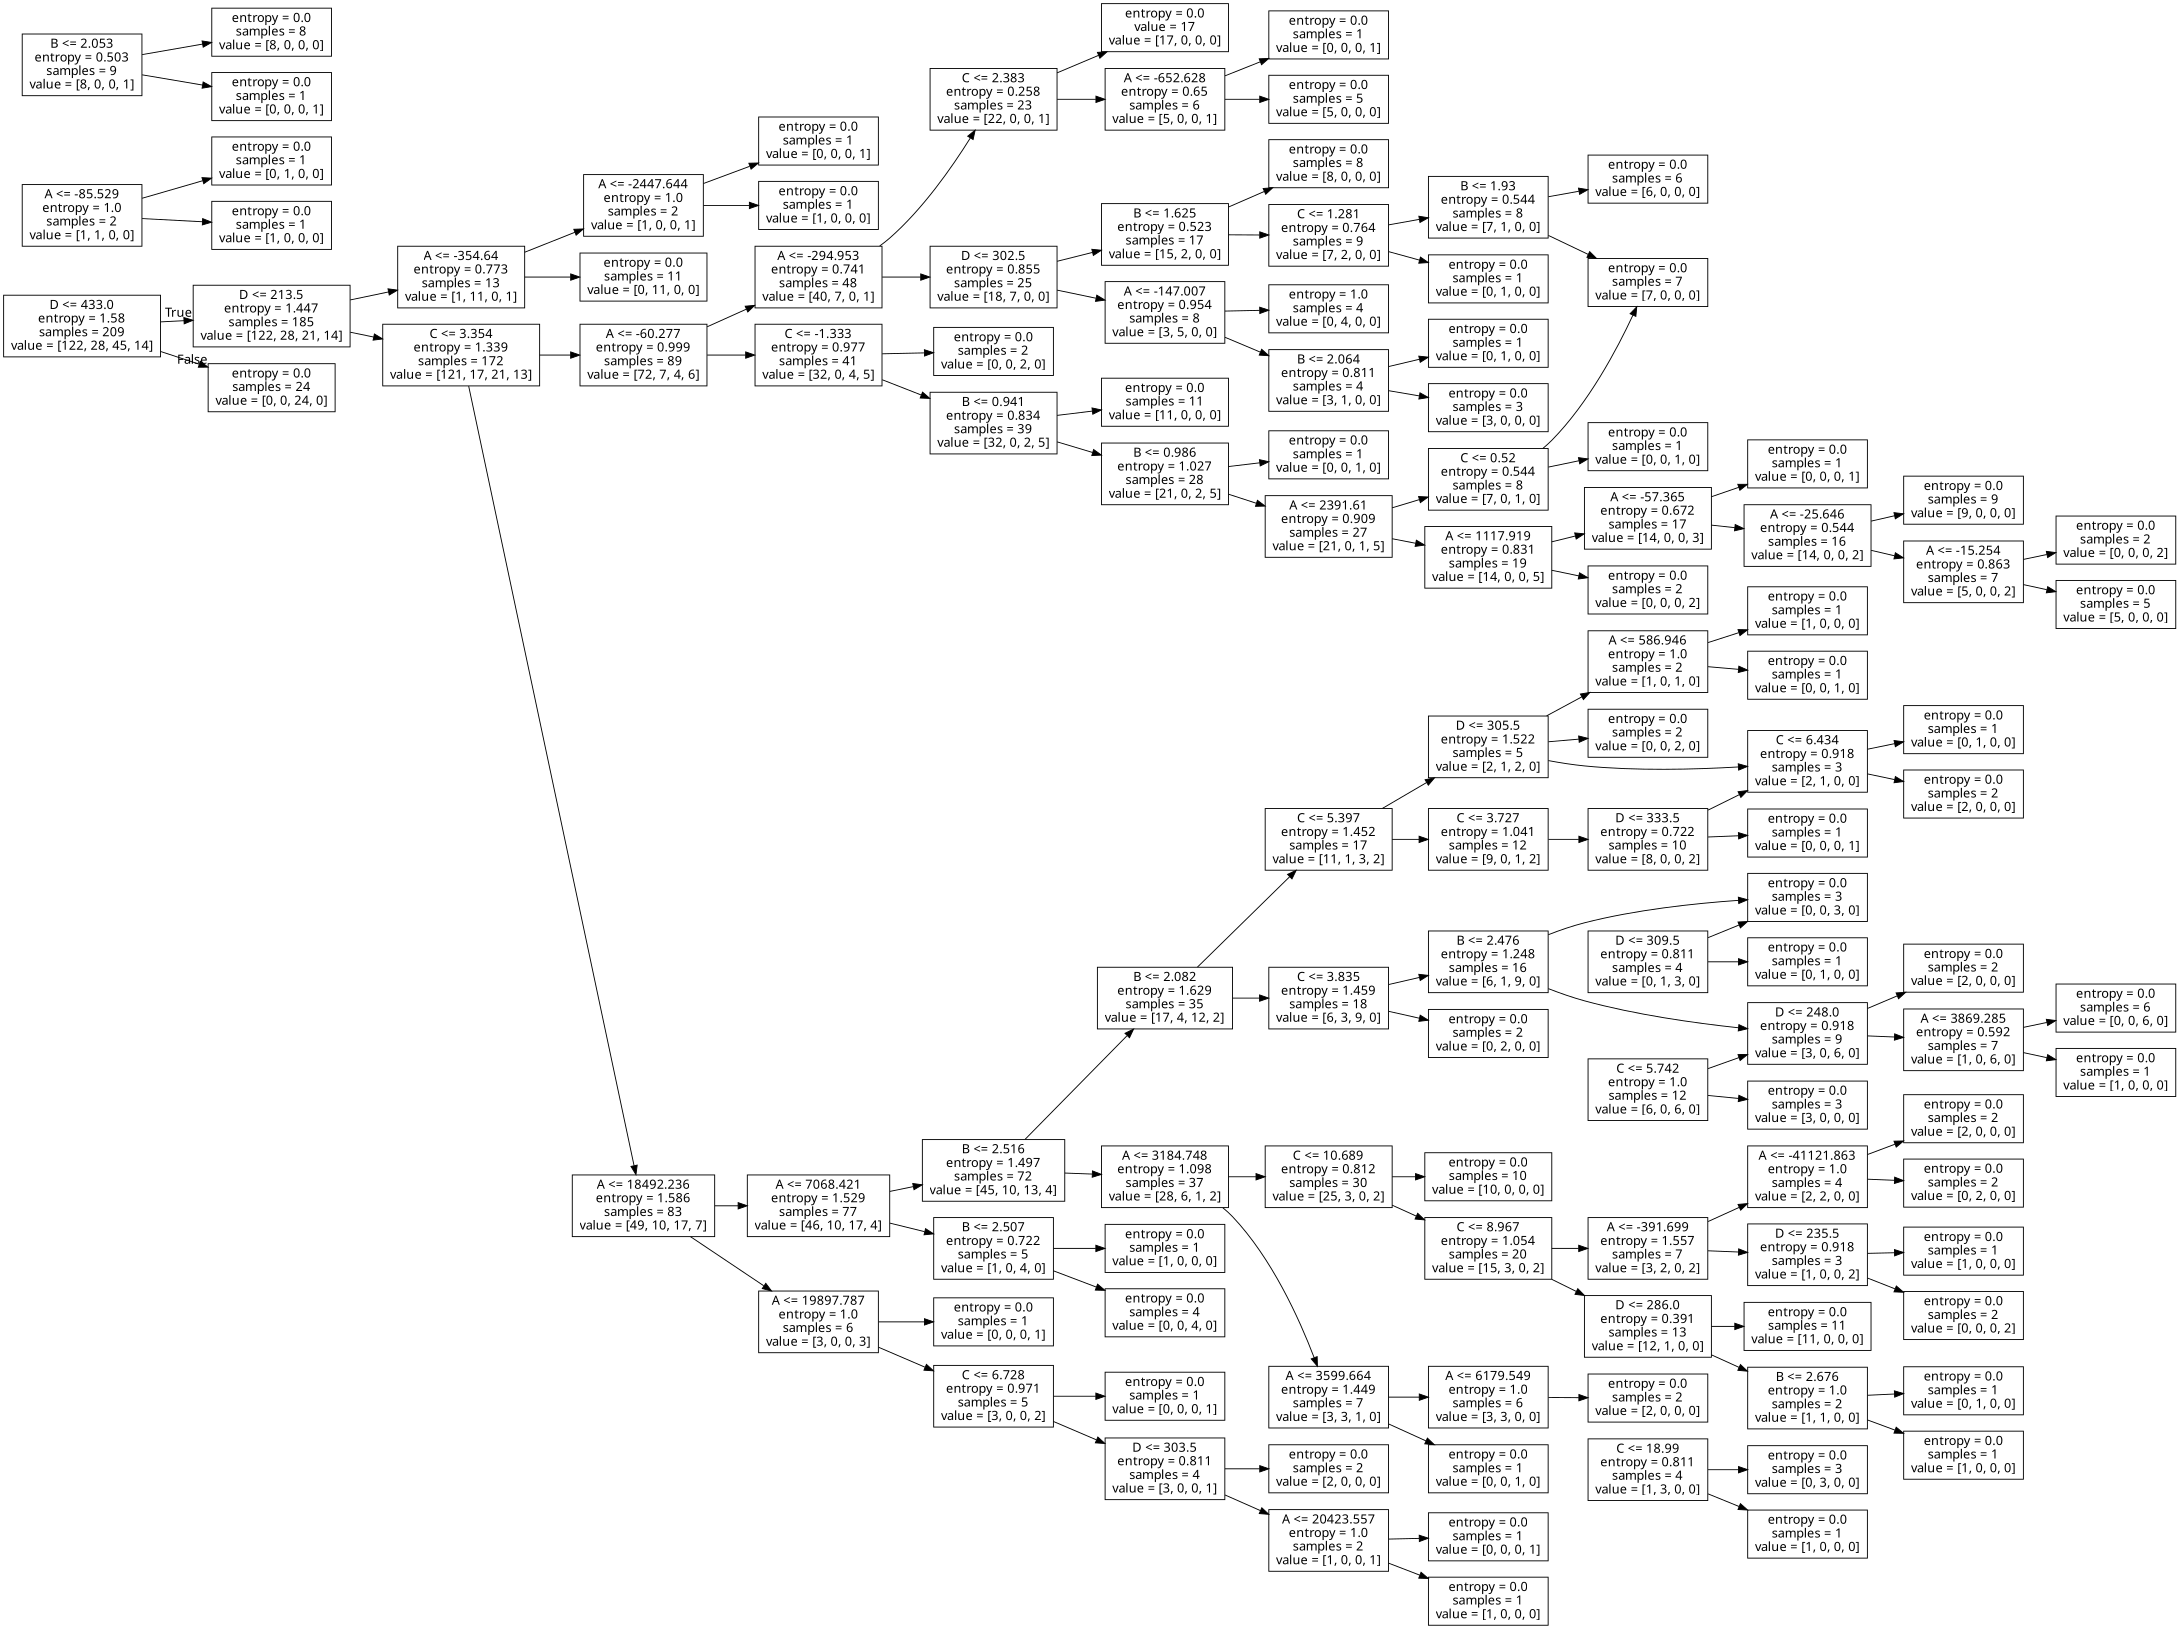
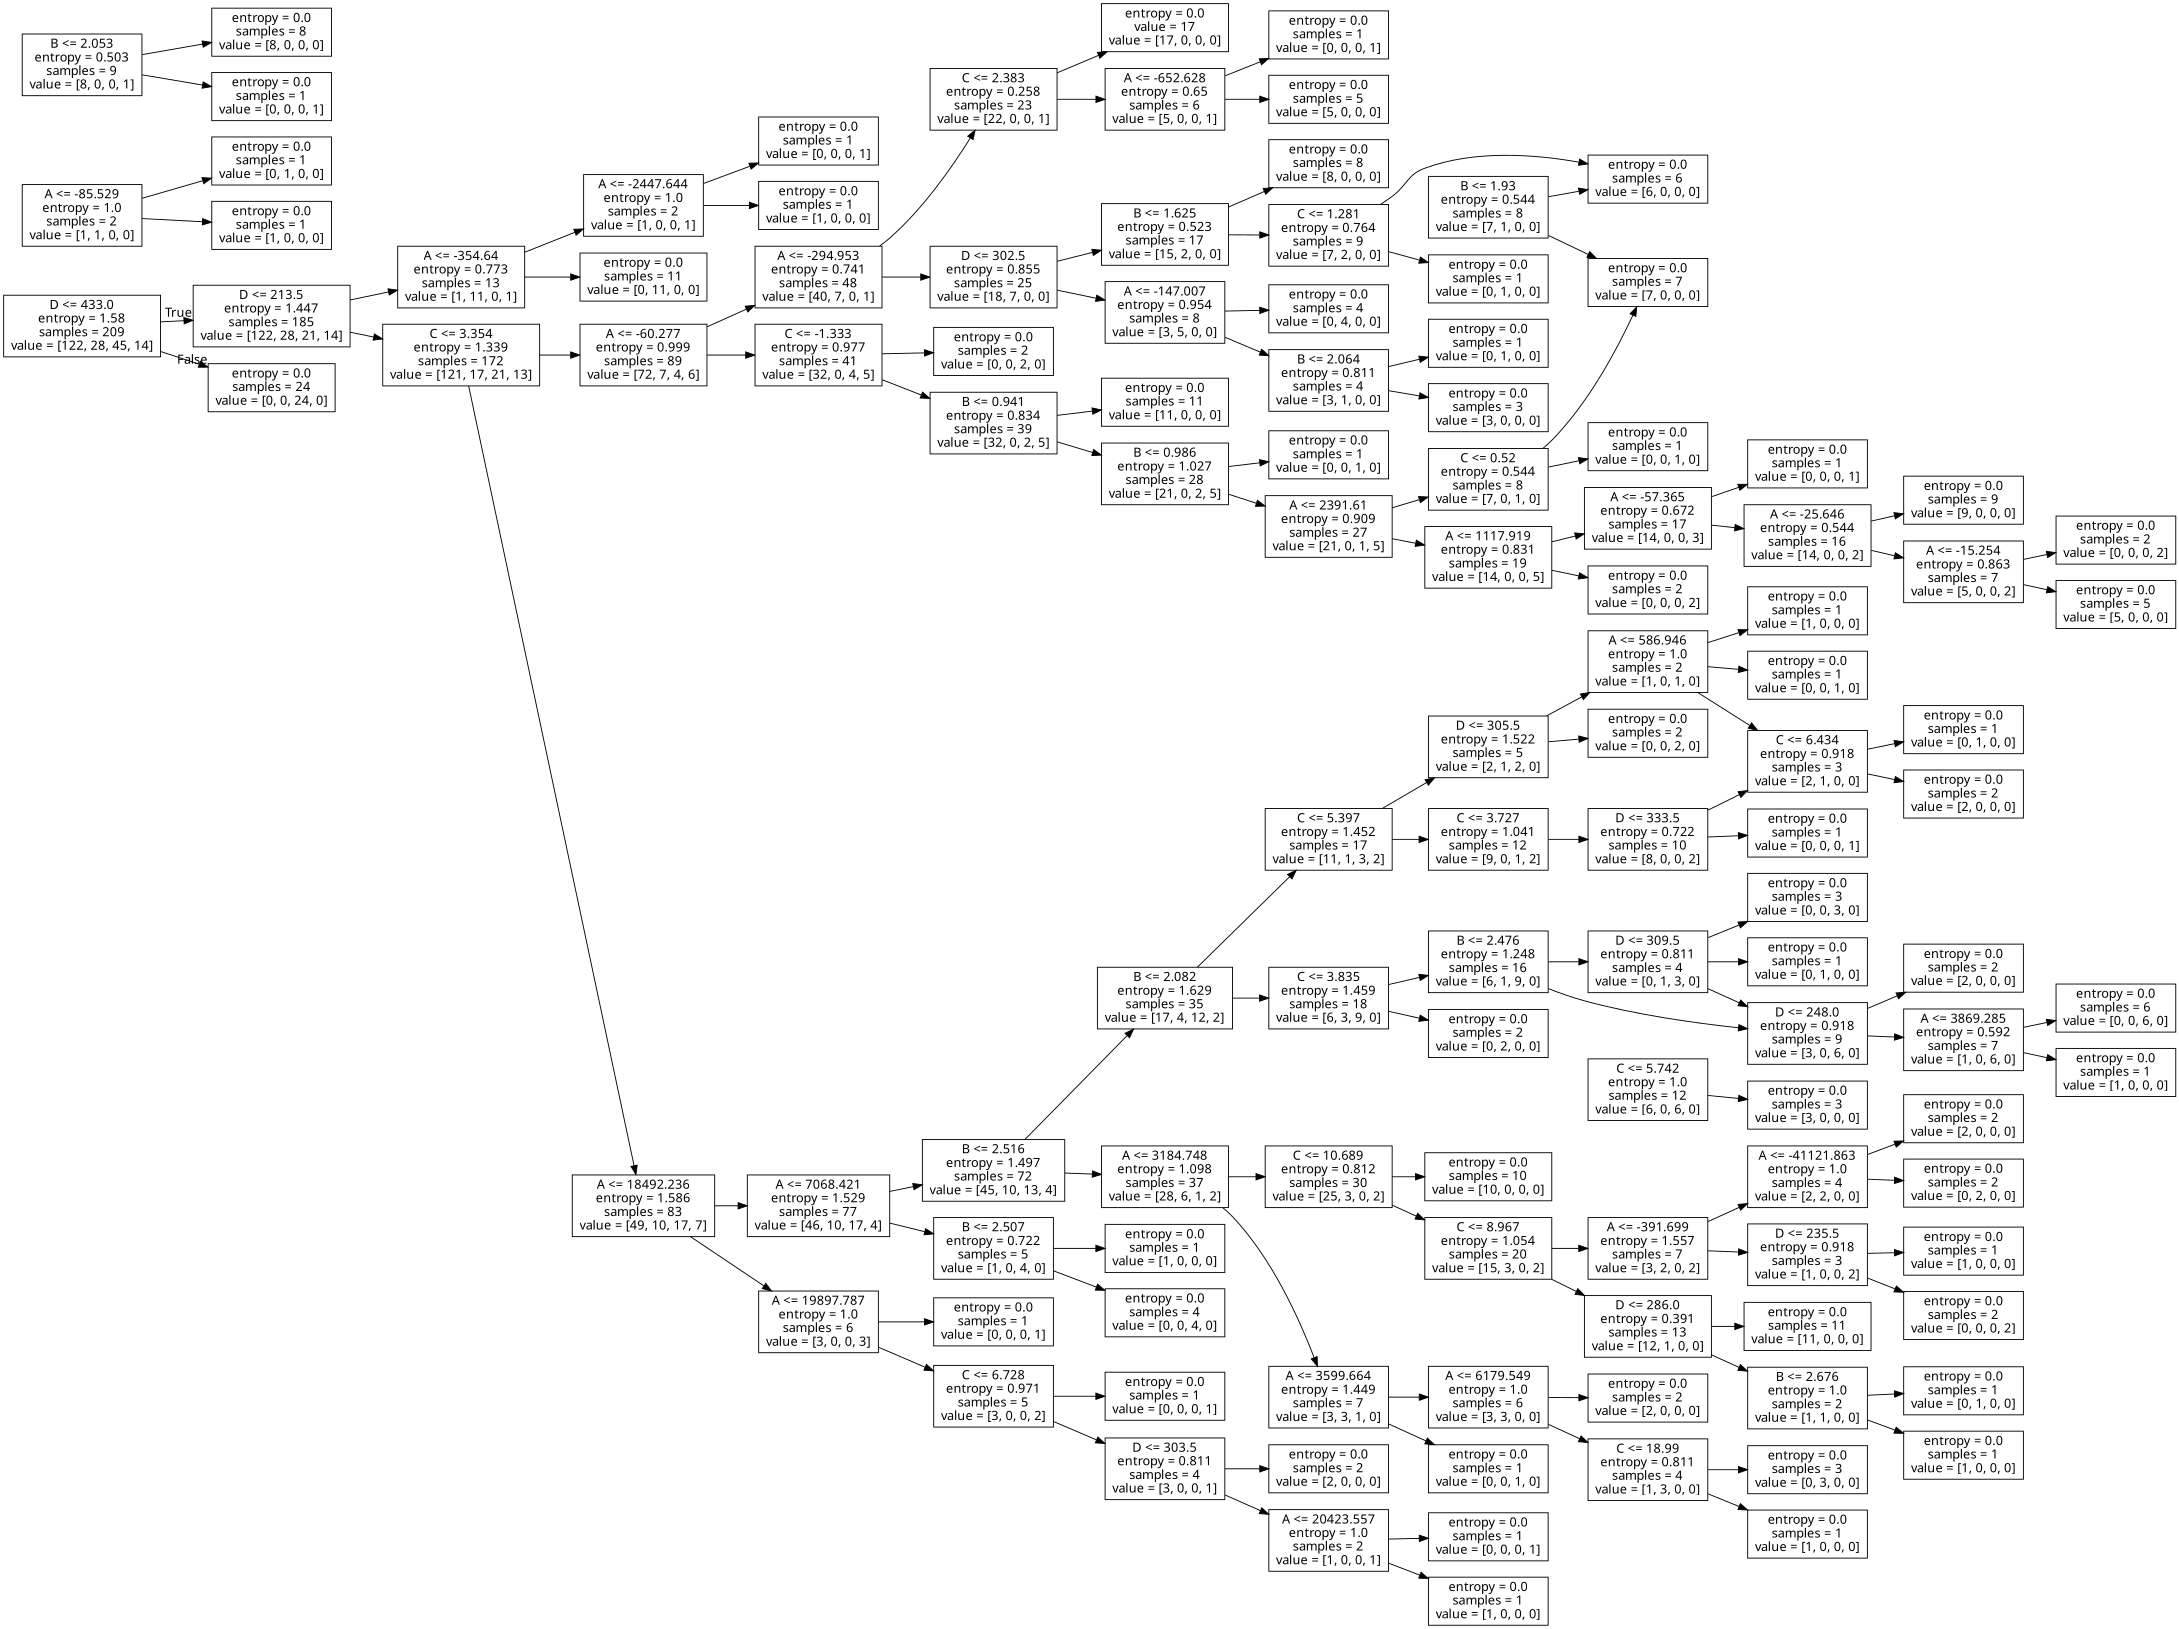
edge "C <= 1.281 entropy = 0.764 samples = 9 value = [7, 2, 0, 0]" -> "B <= 1.93 entropy = 0.544 samples = 8 value = [7, 1, 0, 0]": now "C <= 1.281 entropy = 0.764 samples = 9 value = [7, 2, 0, 0]" -> "entropy = 0.0 samples = 6 value = [6, 0, 0, 0]"
node "entropy = 1.0 samples = 4 value = [0, 4, 0, 0]": label "entropy = 1.0 samples = 4 value = [0, 4, 0, 0]" -> "entropy = 0.0 samples = 4 value = [0, 4, 0, 0]"
edge "D <= 305.5 entropy = 1.522 samples = 5 value = [2, 1, 2, 0]" -> "C <= 6.434 entropy = 0.918 samples = 3 value = [2, 1, 0, 0]": now "A <= 586.946 entropy = 1.0 samples = 2 value = [1, 0, 1, 0]" -> "C <= 6.434 entropy = 0.918 samples = 3 value = [2, 1, 0, 0]"
edge "B <= 2.476 entropy = 1.248 samples = 16 value = [6, 1, 9, 0]" -> "entropy = 0.0 samples = 3 value = [0, 0, 3, 0]": now "B <= 2.476 entropy = 1.248 samples = 16 value = [6, 1, 9, 0]" -> "D <= 309.5 entropy = 0.811 samples = 4 value = [0, 1, 3, 0]"
edge "C <= 5.742 entropy = 1.0 samples = 12 value = [6, 0, 6, 0]" -> "D <= 248.0 entropy = 0.918 samples = 9 value = [3, 0, 6, 0]": now "D <= 309.5 entropy = 0.811 samples = 4 value = [0, 1, 3, 0]" -> "D <= 248.0 entropy = 0.918 samples = 9 value = [3, 0, 6, 0]"
edge "A <= 6179.549 entropy = 1.0 samples = 6 value = [3, 3, 0, 0]" -> "C <= 18.99 entropy = 0.811 samples = 4 value = [1, 3, 0, 0]": added
